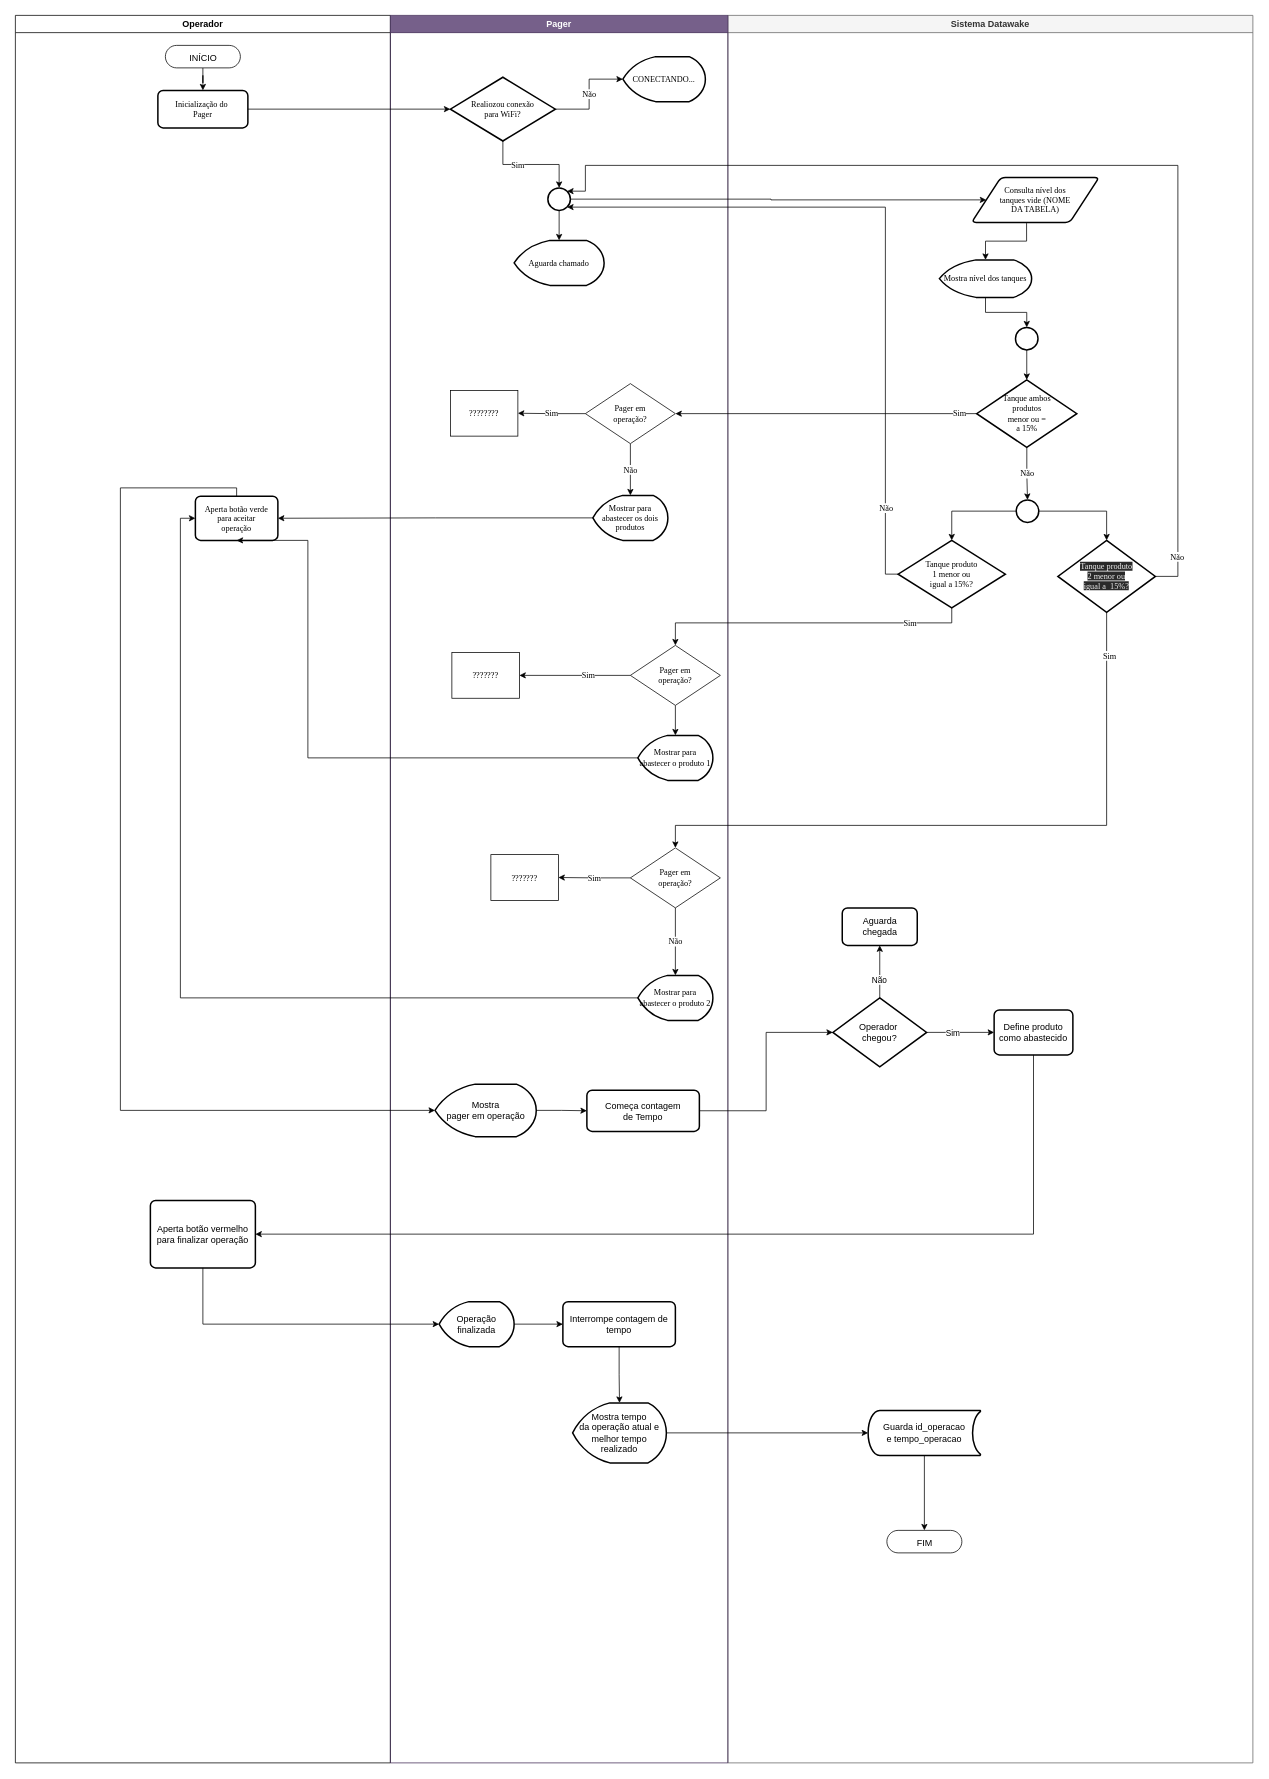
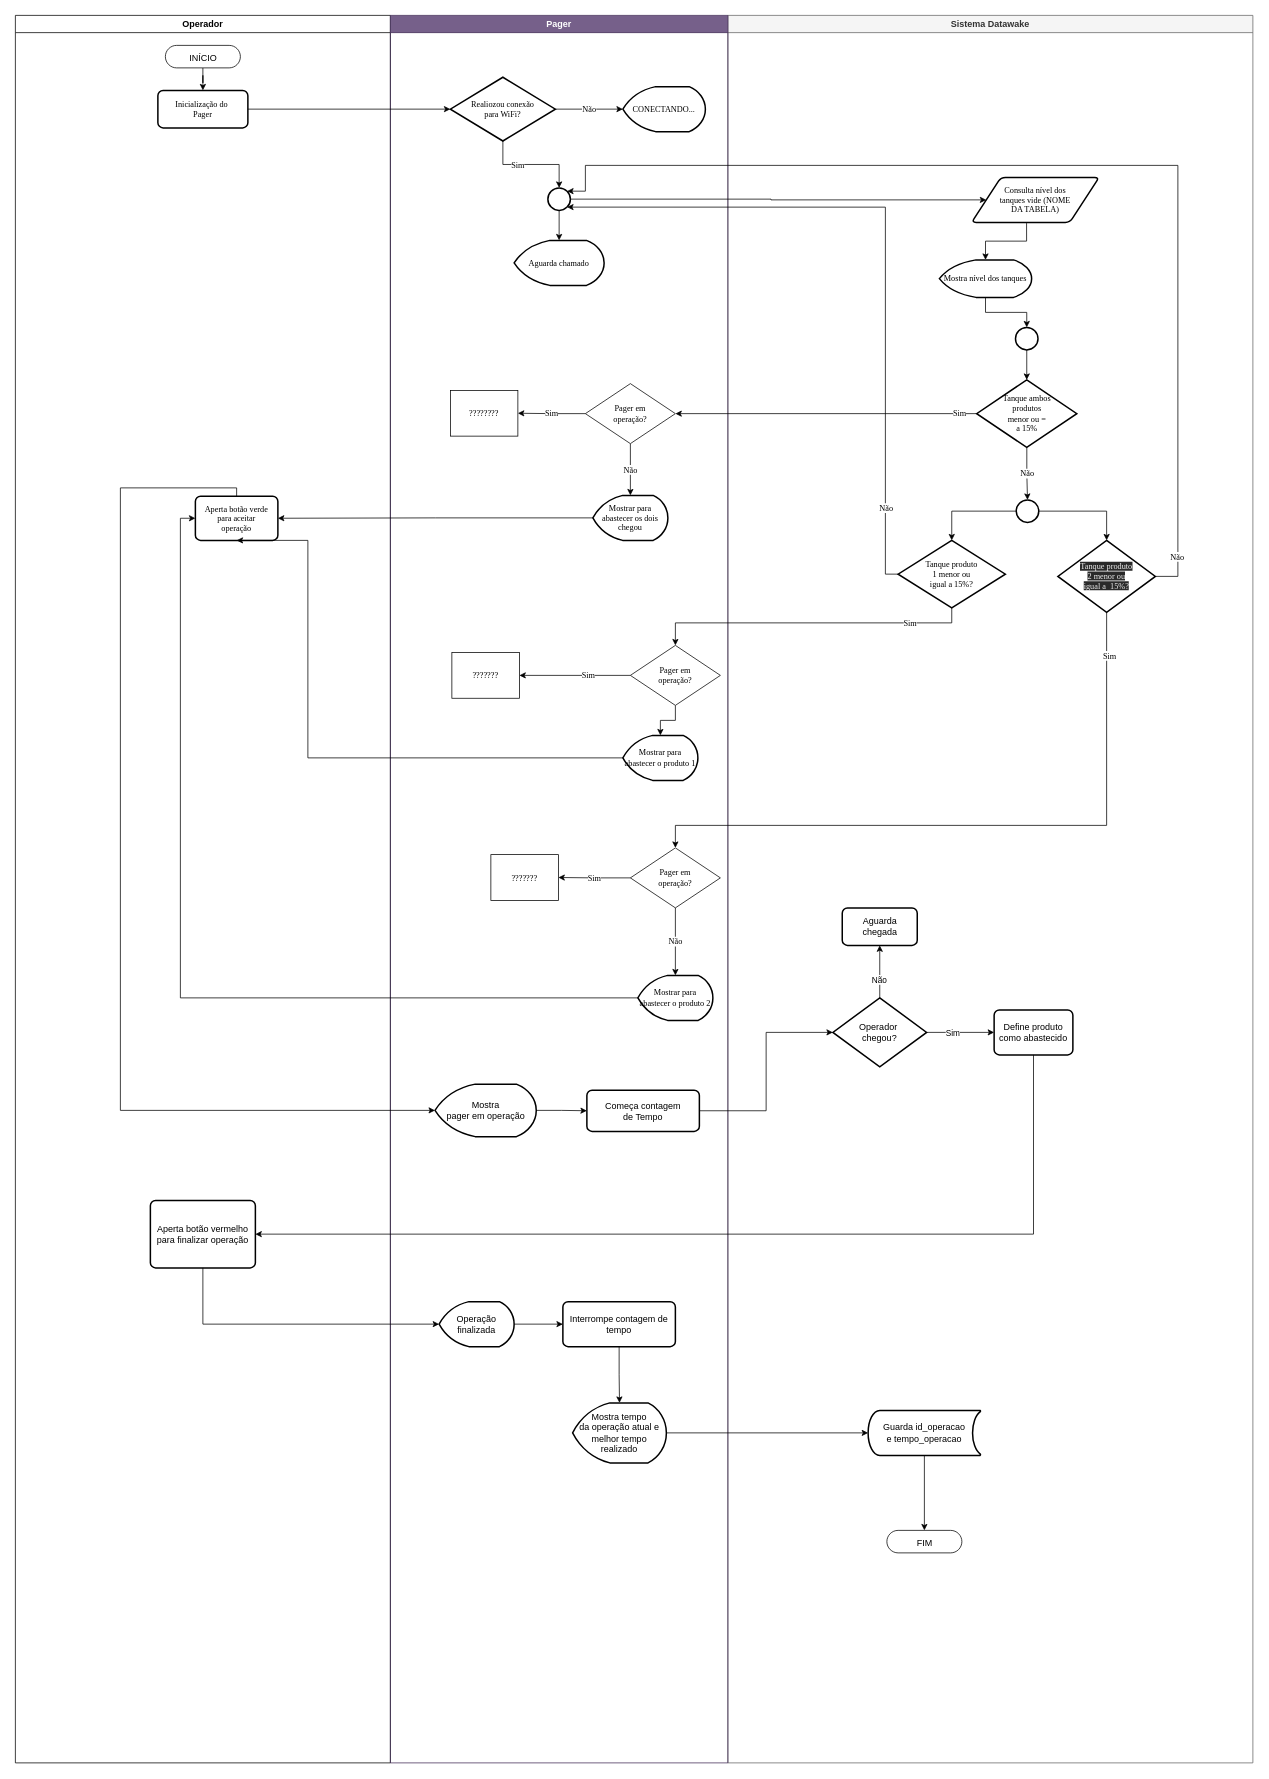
node "CONECTANDO...": moved (664, 79) -> (664, 109)
node "Mostrar para abastecer os dois produtos": label "Mostrar para abastecer os dois produtos" -> "Mostrar para abastecer os dois chegou"
node "Mostrar para abastecer o produto 1": moved (675, 758) -> (660, 758)
